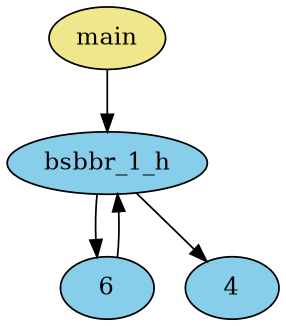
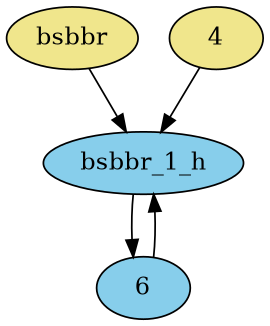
node "main": label "main" -> "bsbbr"
edge "bsbbr_1_h" -> "4": reversed
node "4": fillcolor skyblue -> khaki
